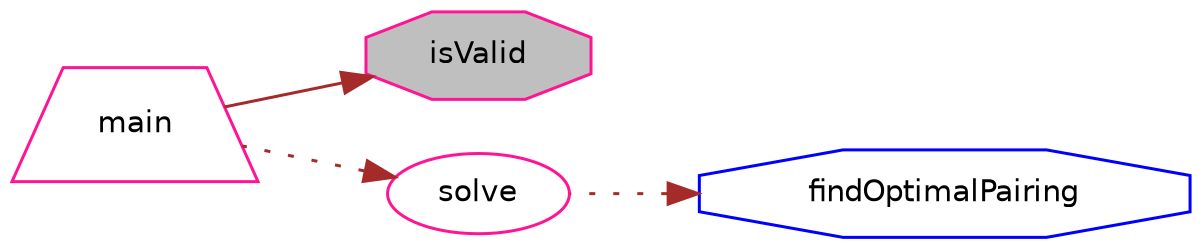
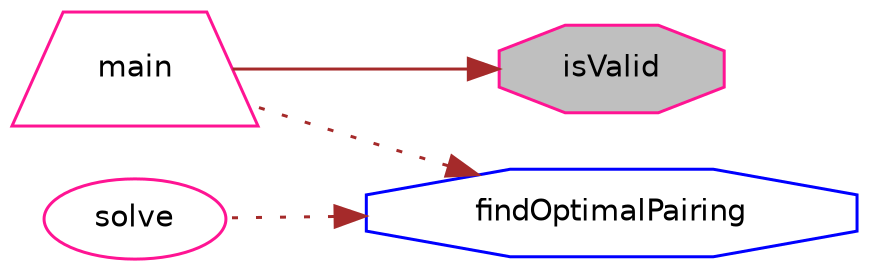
edge "main" -> "solve": now "main" -> "findOptimalPairing"
